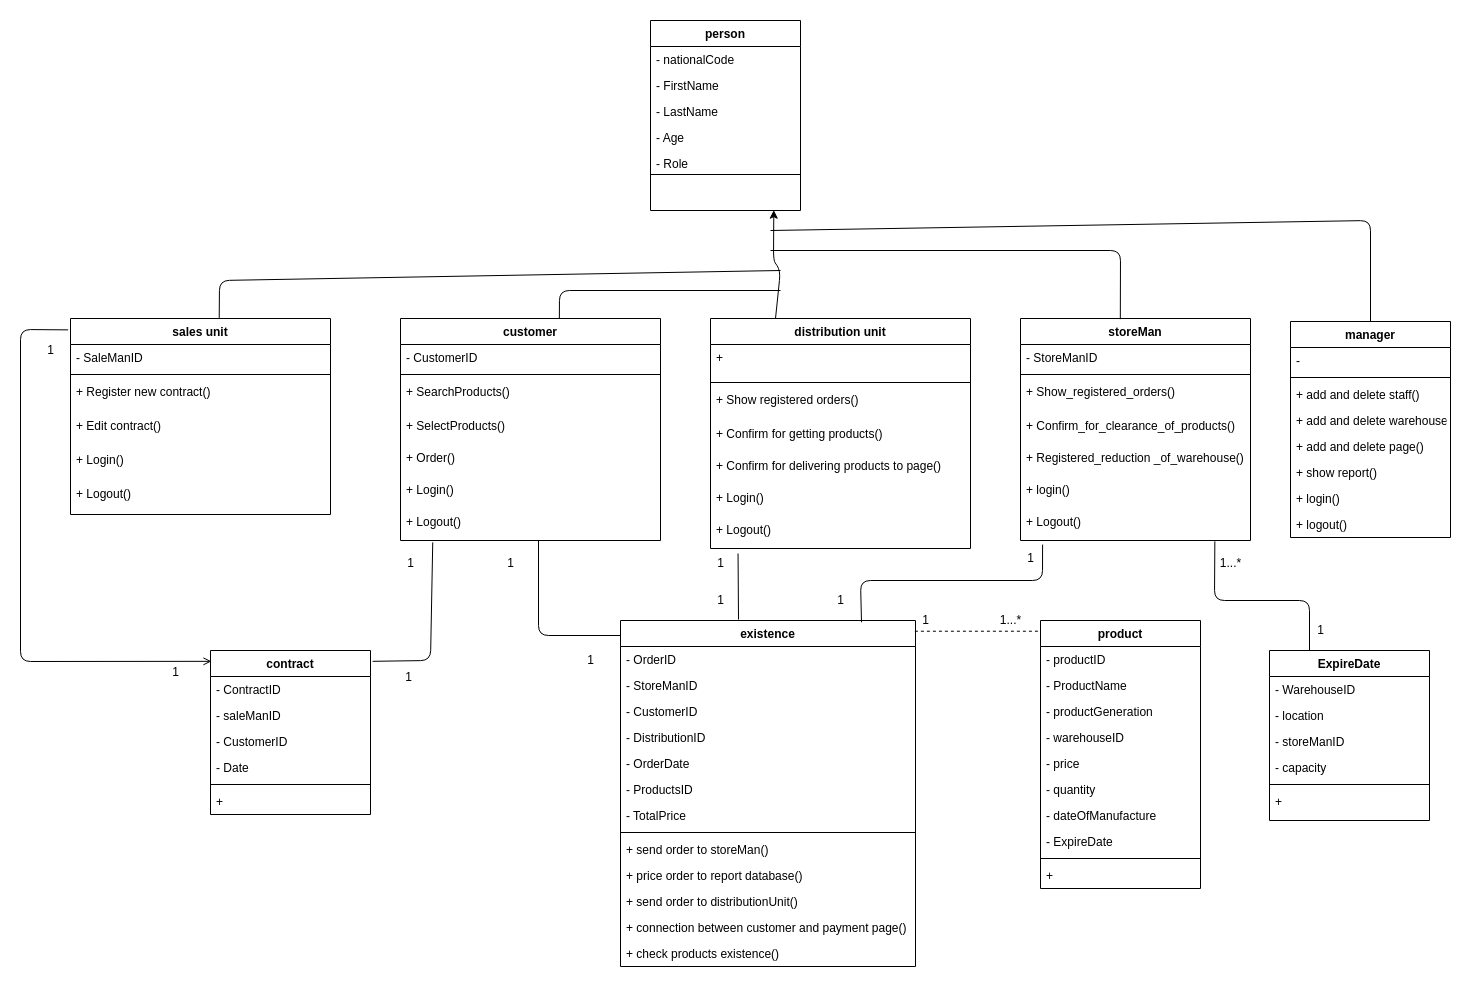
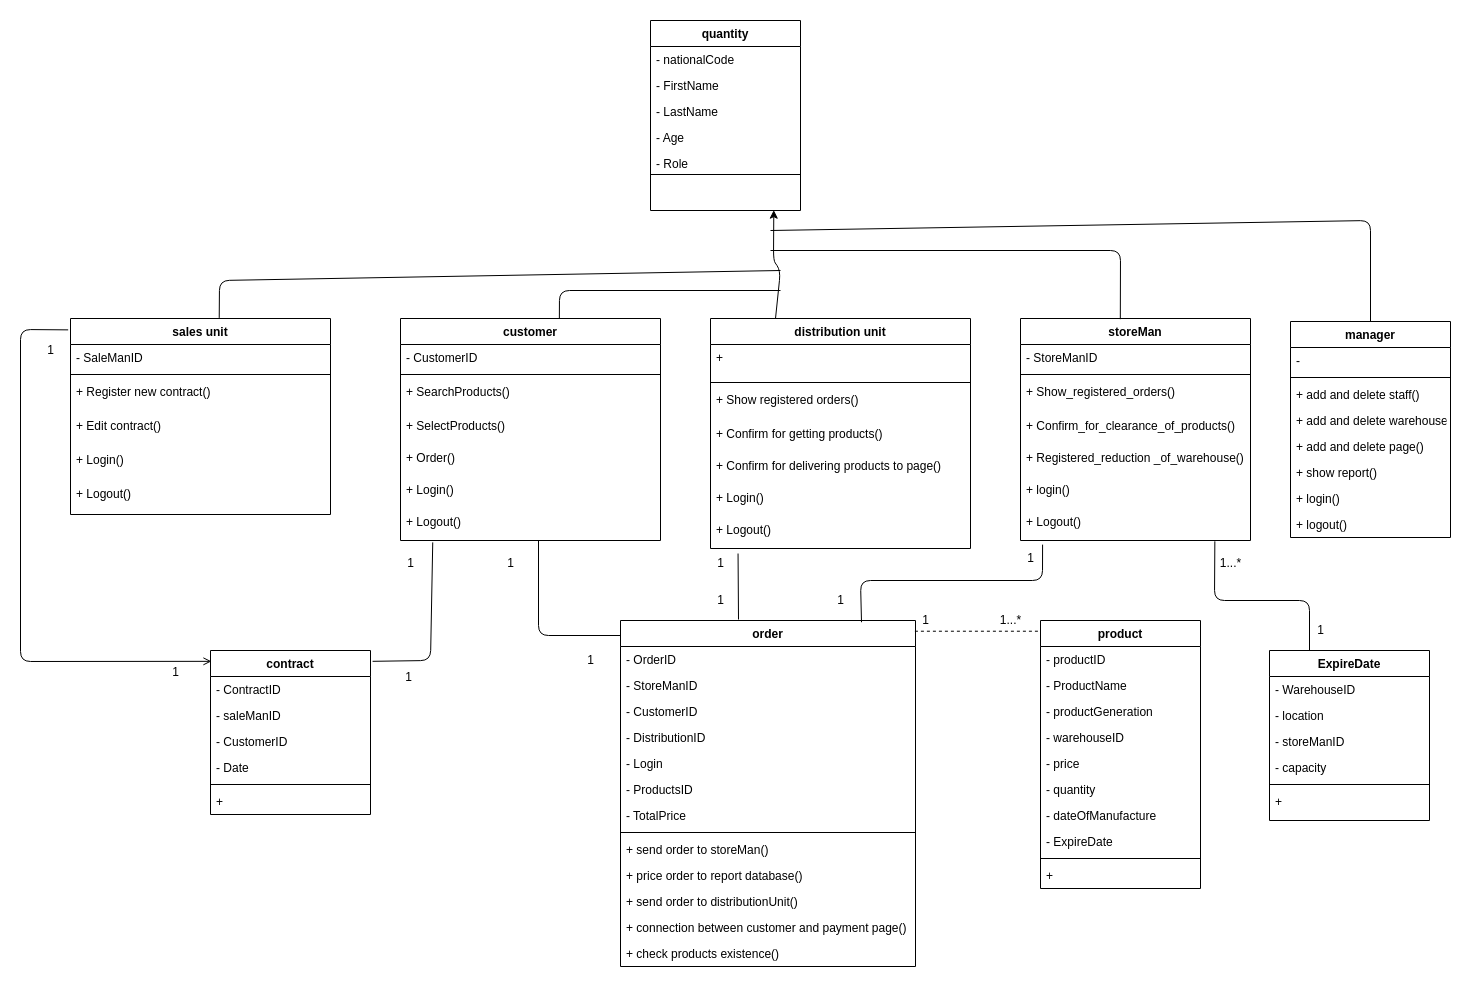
node "person": label "person" -> "quantity"
node "existence": label "existence" -> "order"
node "- OrderDate": label "- OrderDate" -> "- Login"
